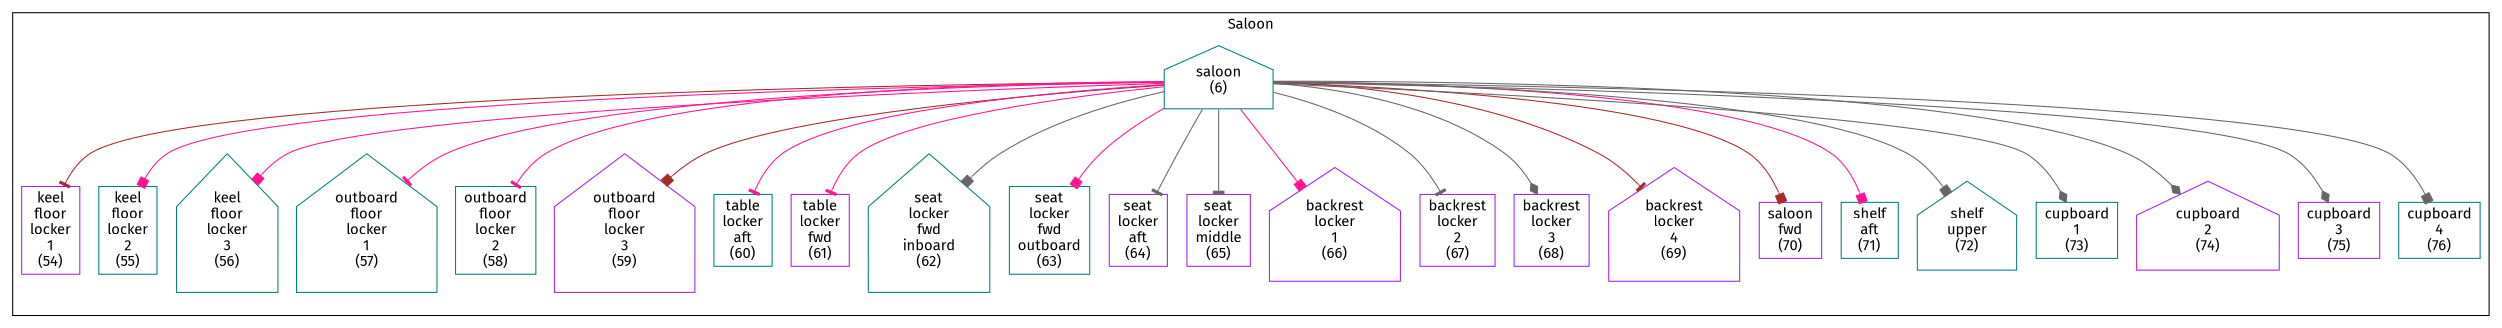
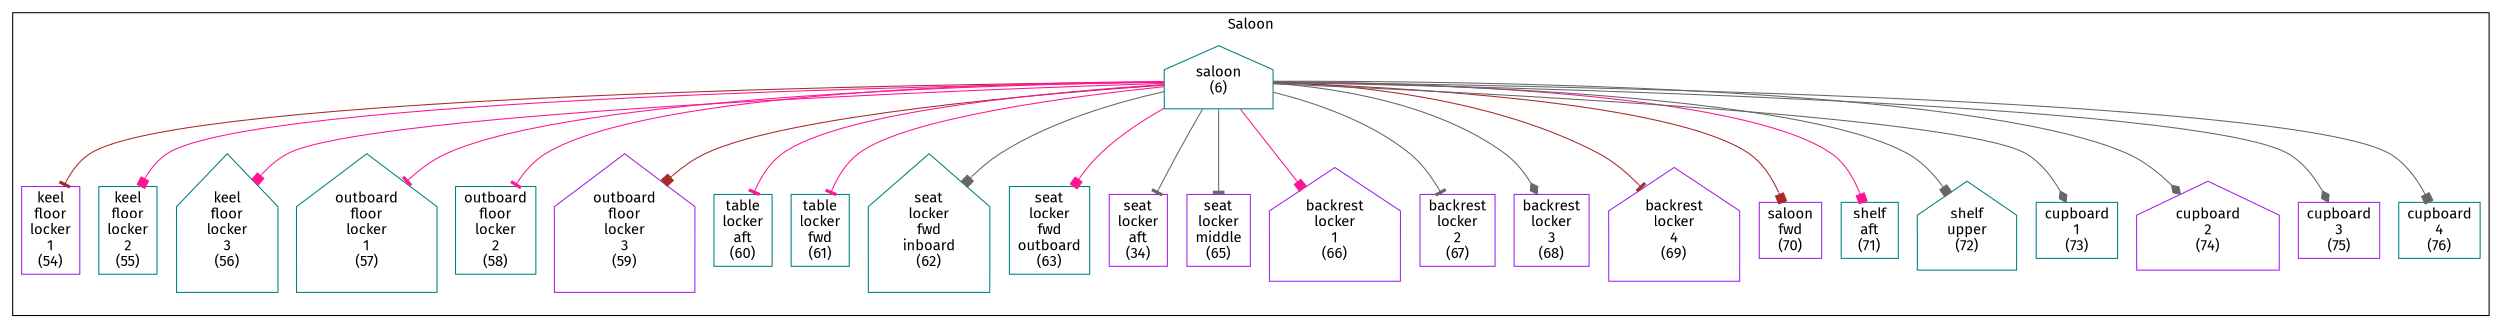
node "table locker fwd (61)": color purple -> teal
node "seat locker aft (64)": label "seat locker aft (64)" -> "seat locker aft (34)"
